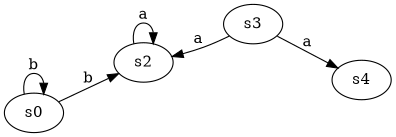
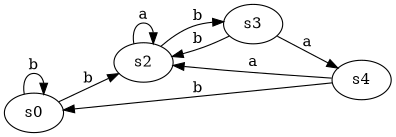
edge "s2" -> "s3": added, label "b"
edge "s3" -> "s2": label "a" -> "b"
edge "s4" -> "s2": added, label "a"
edge "s4" -> "s0": added, label "b"
